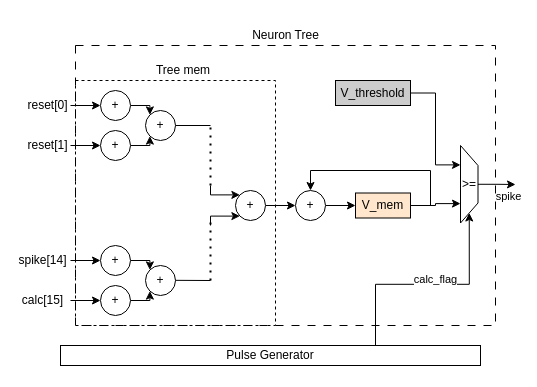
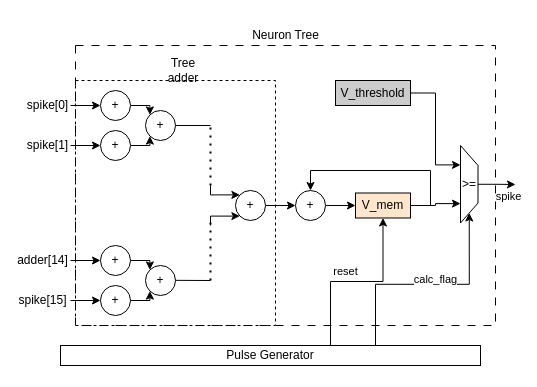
node "Tree mem": label "Tree mem" -> "Tree adder"
node "reset[0]": label "reset[0]" -> "spike[0]"
node "reset[1]": label "reset[1]" -> "spike[1]"
node "spike[14]": label "spike[14]" -> "adder[14]"
edge "Pulse Generator" -> "V_mem": added, label "reset"
node "calc[15]": label "calc[15]" -> "spike[15]"
